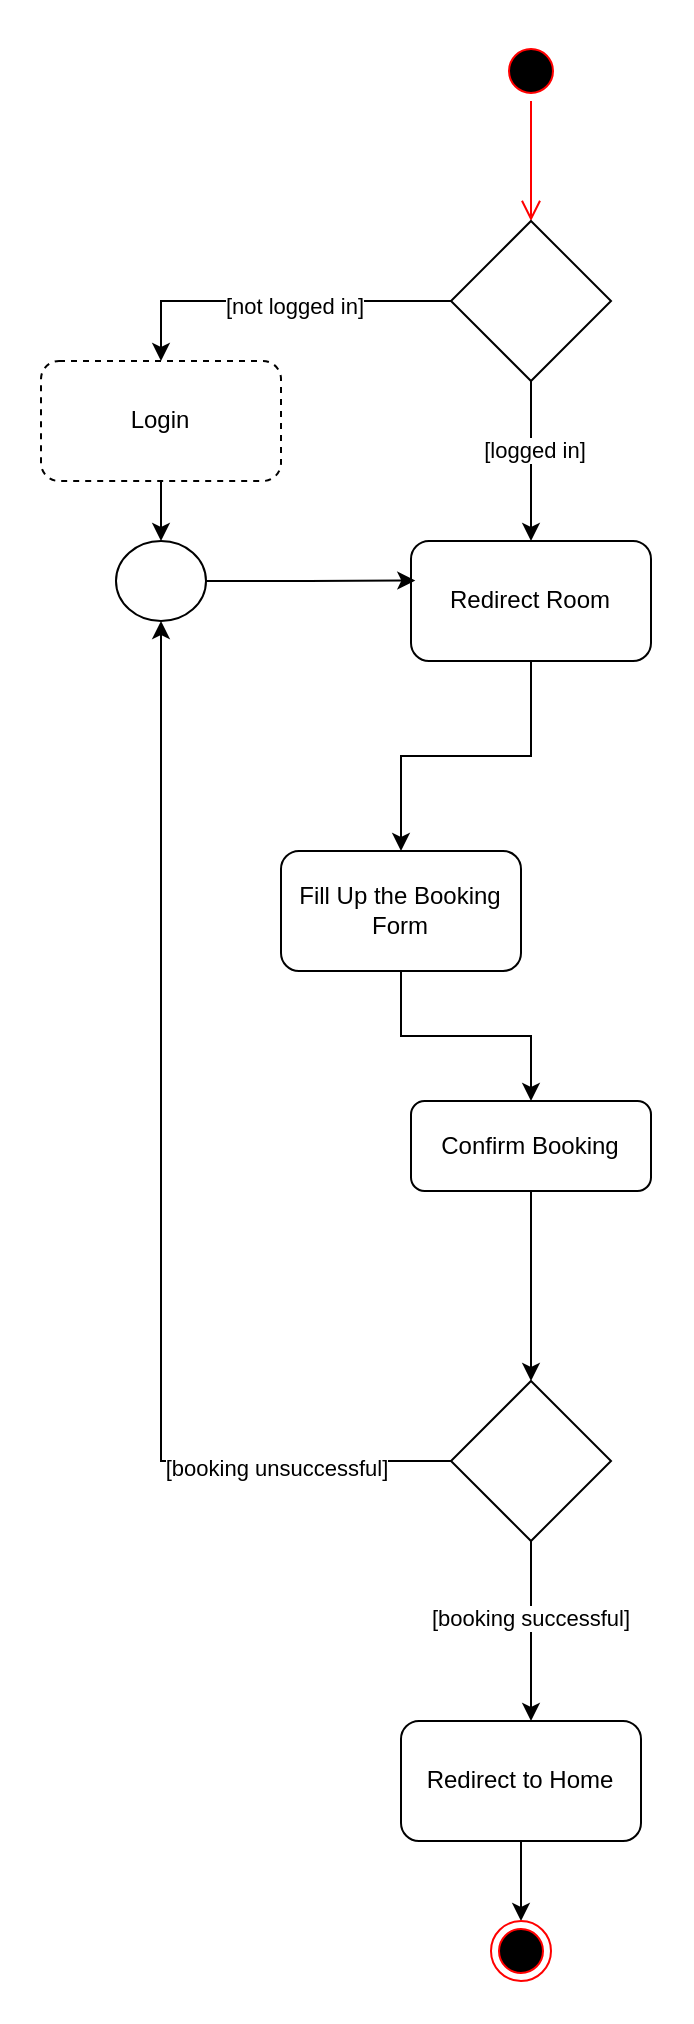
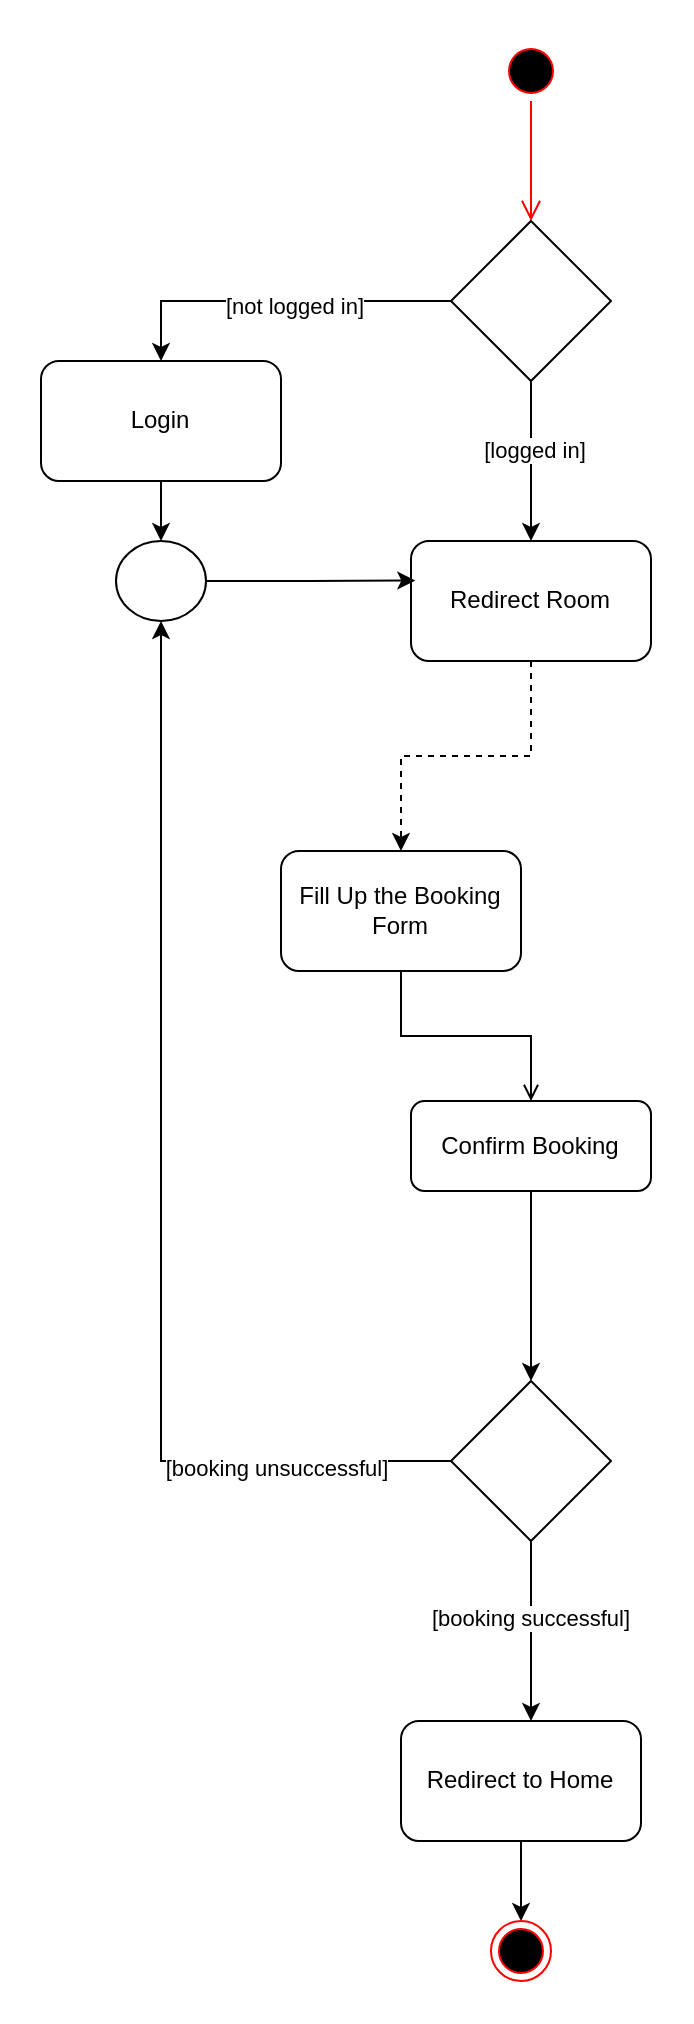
node "Login": style dashed -> solid
edge "Redirect Room" -> "Fill Up the Booking Form": style solid -> dashed
edge "Fill Up the Booking Form" -> "Confirm Booking": arrowhead classic -> open
